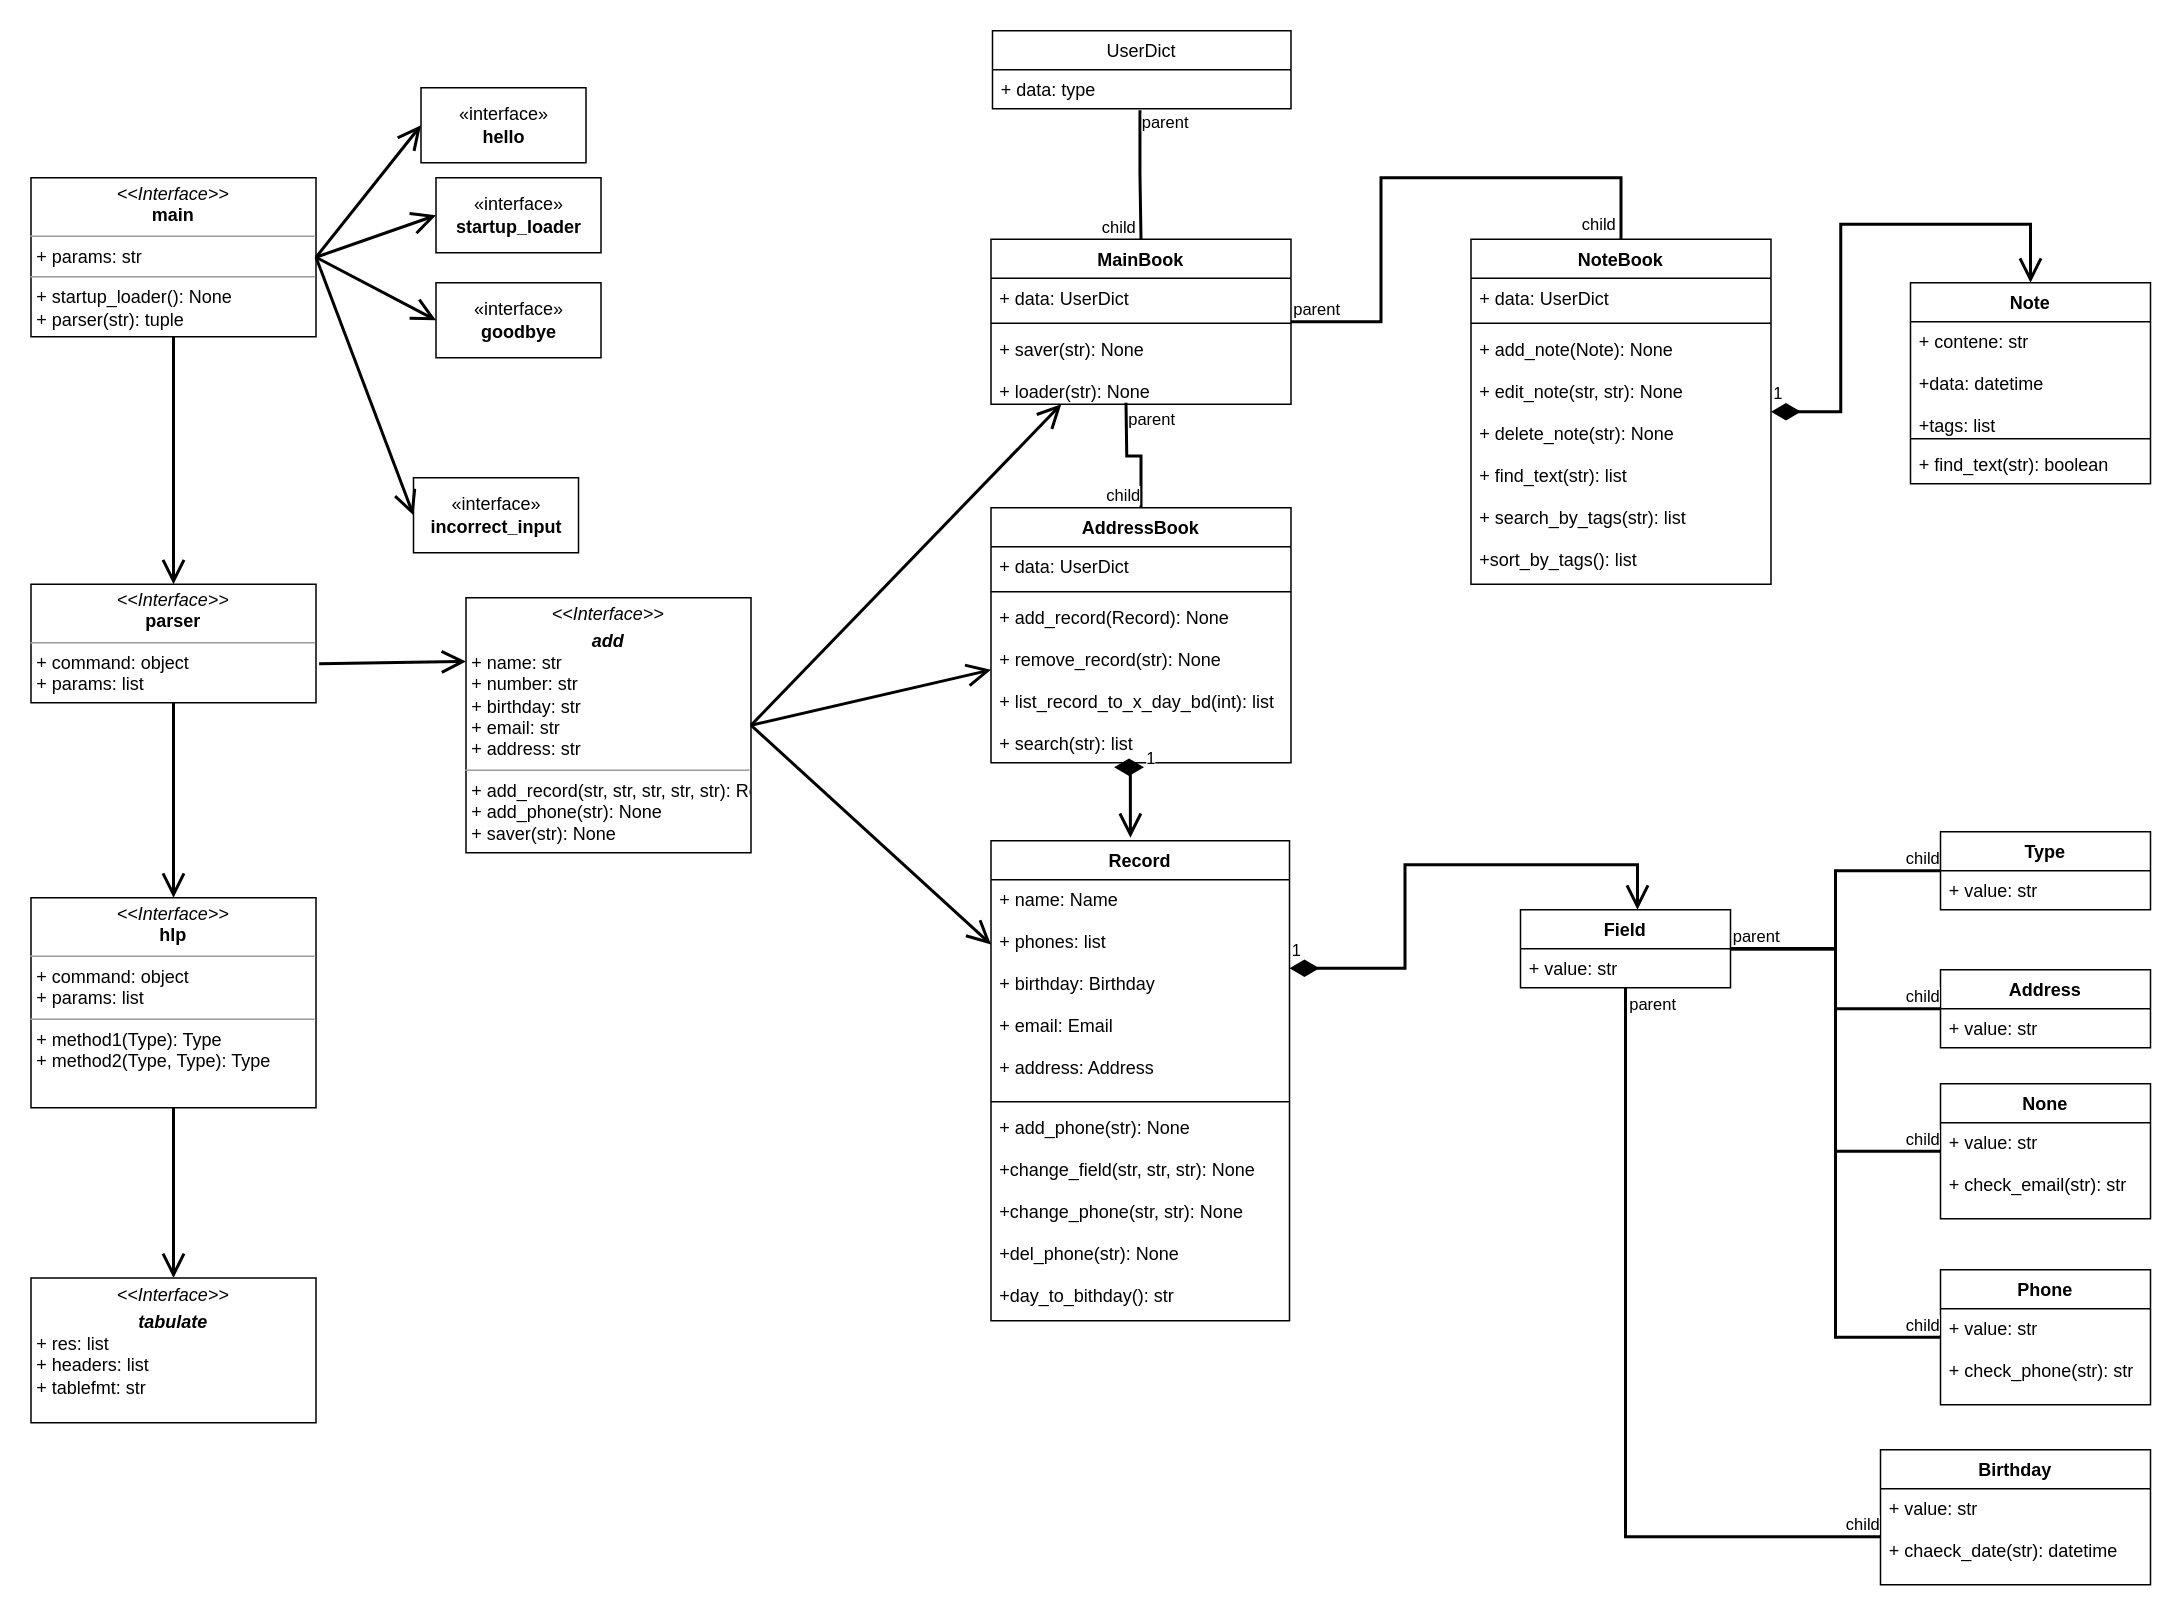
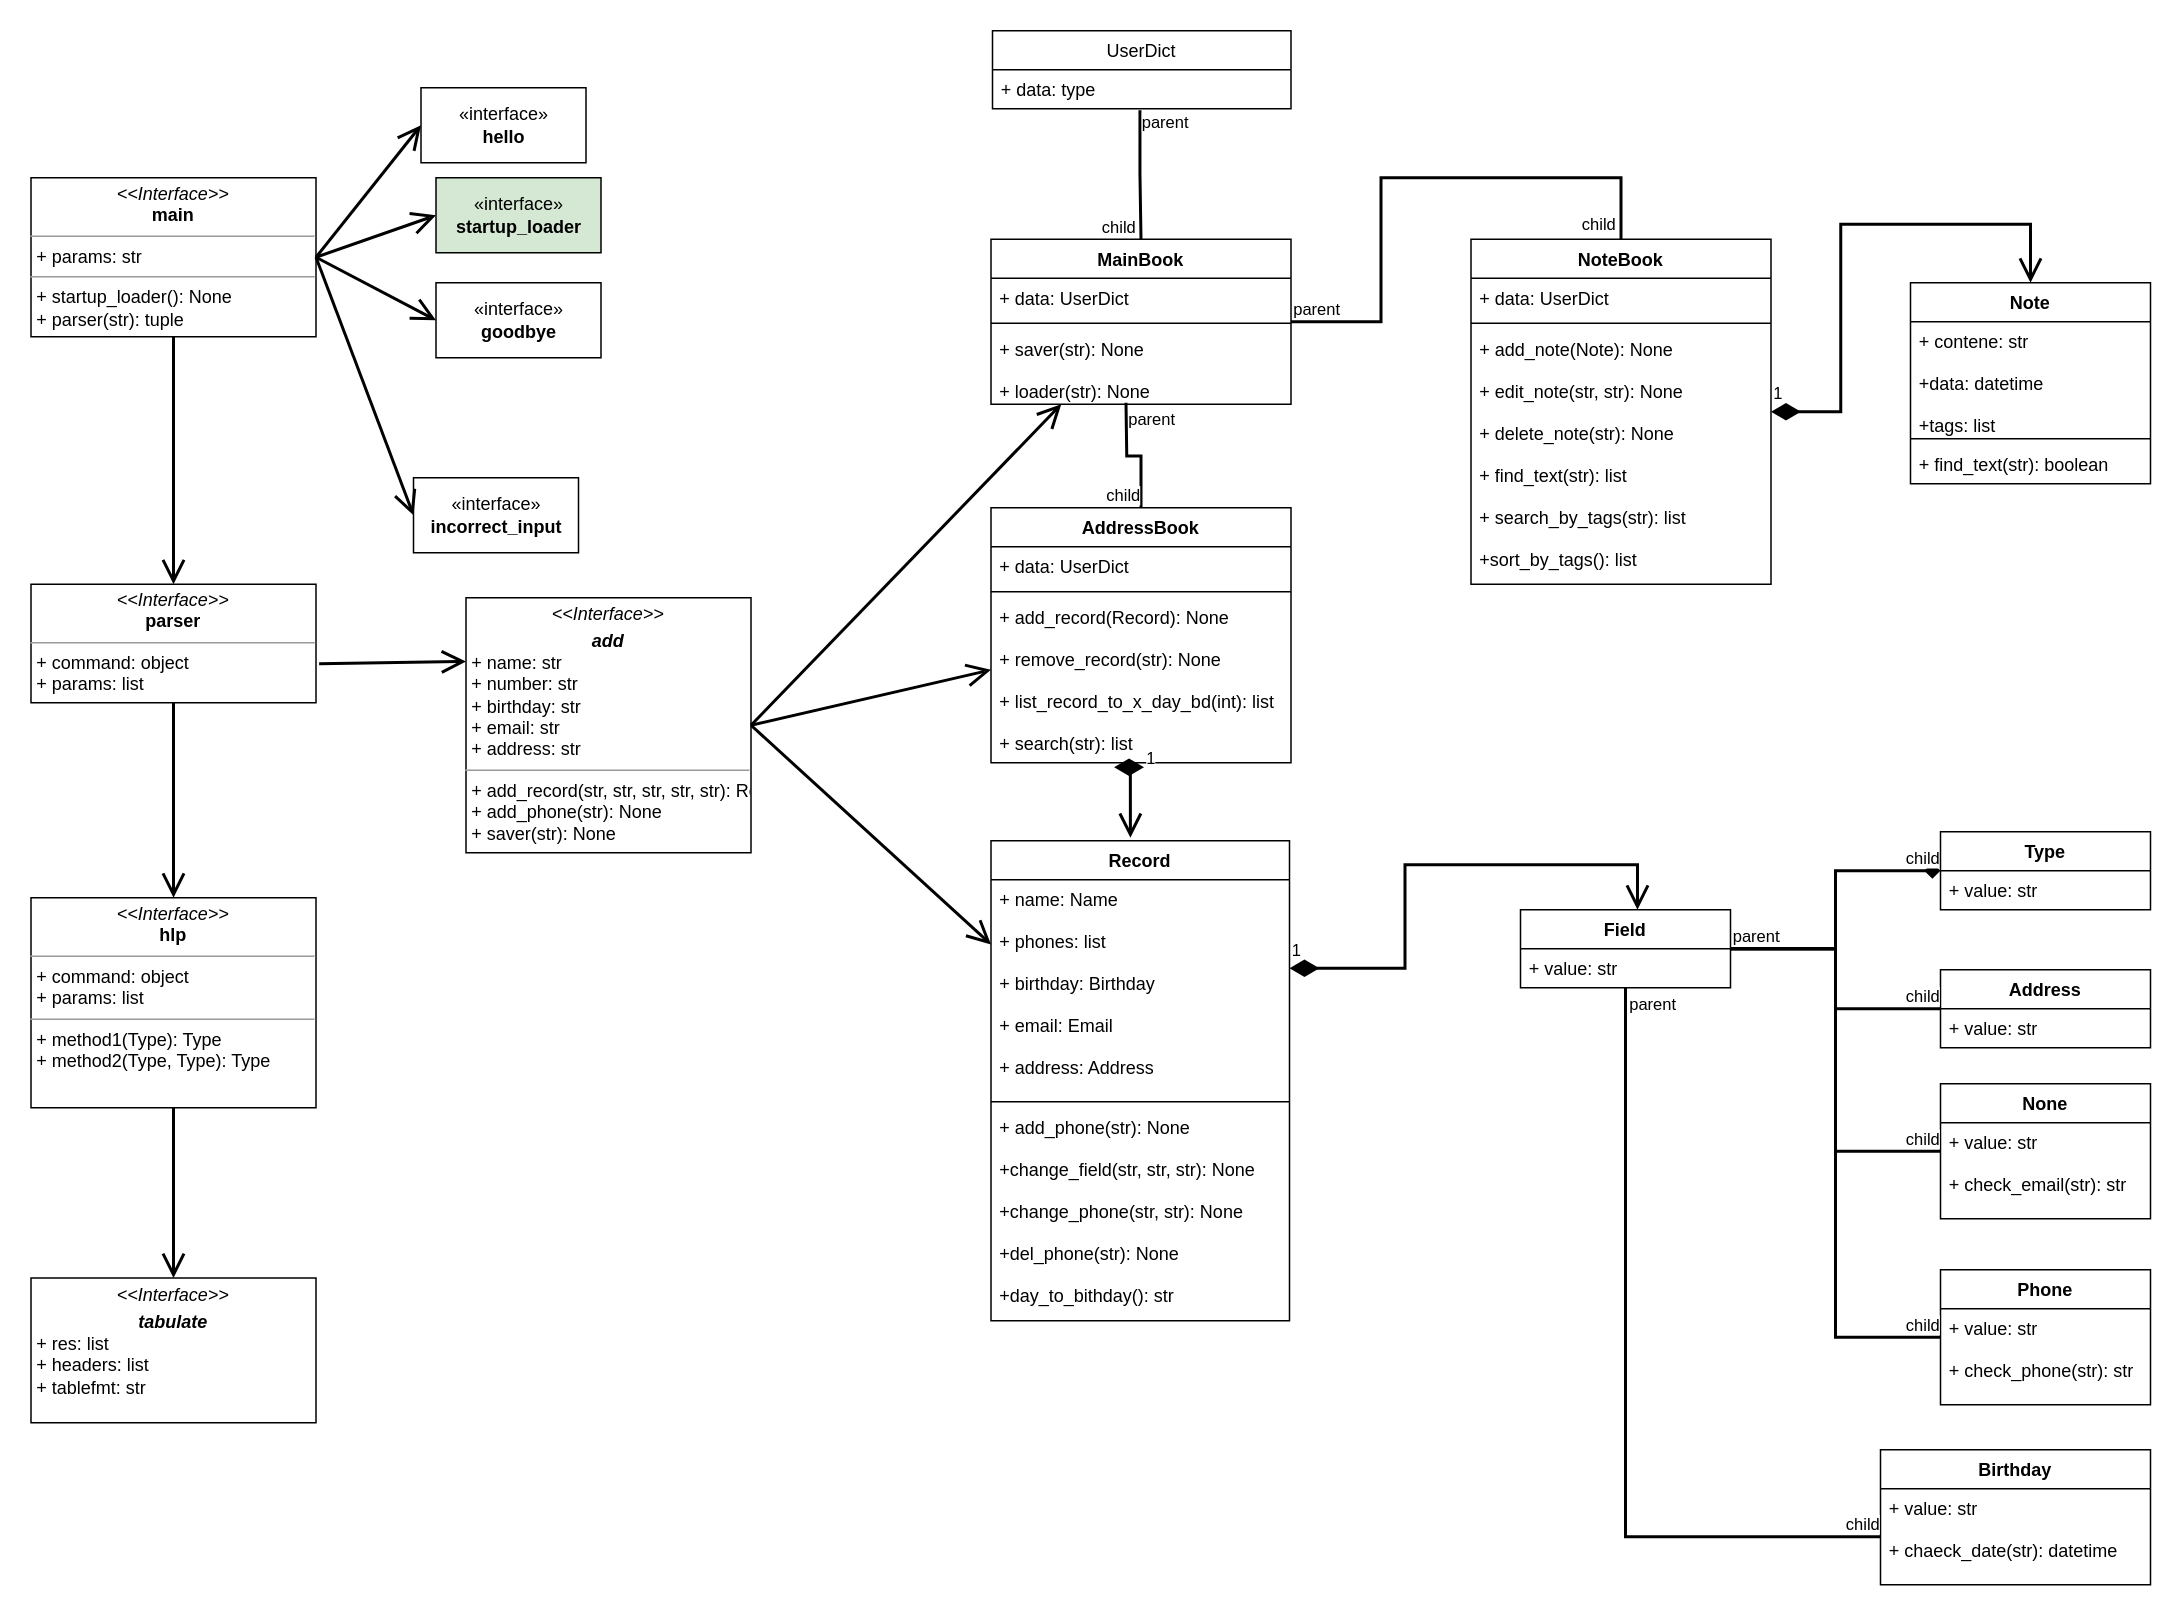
node "«interface» startup_loader": fillcolor #ffffff -> #d5e8d4
edge "Type" -- "Field": arrowhead none -> diamond
